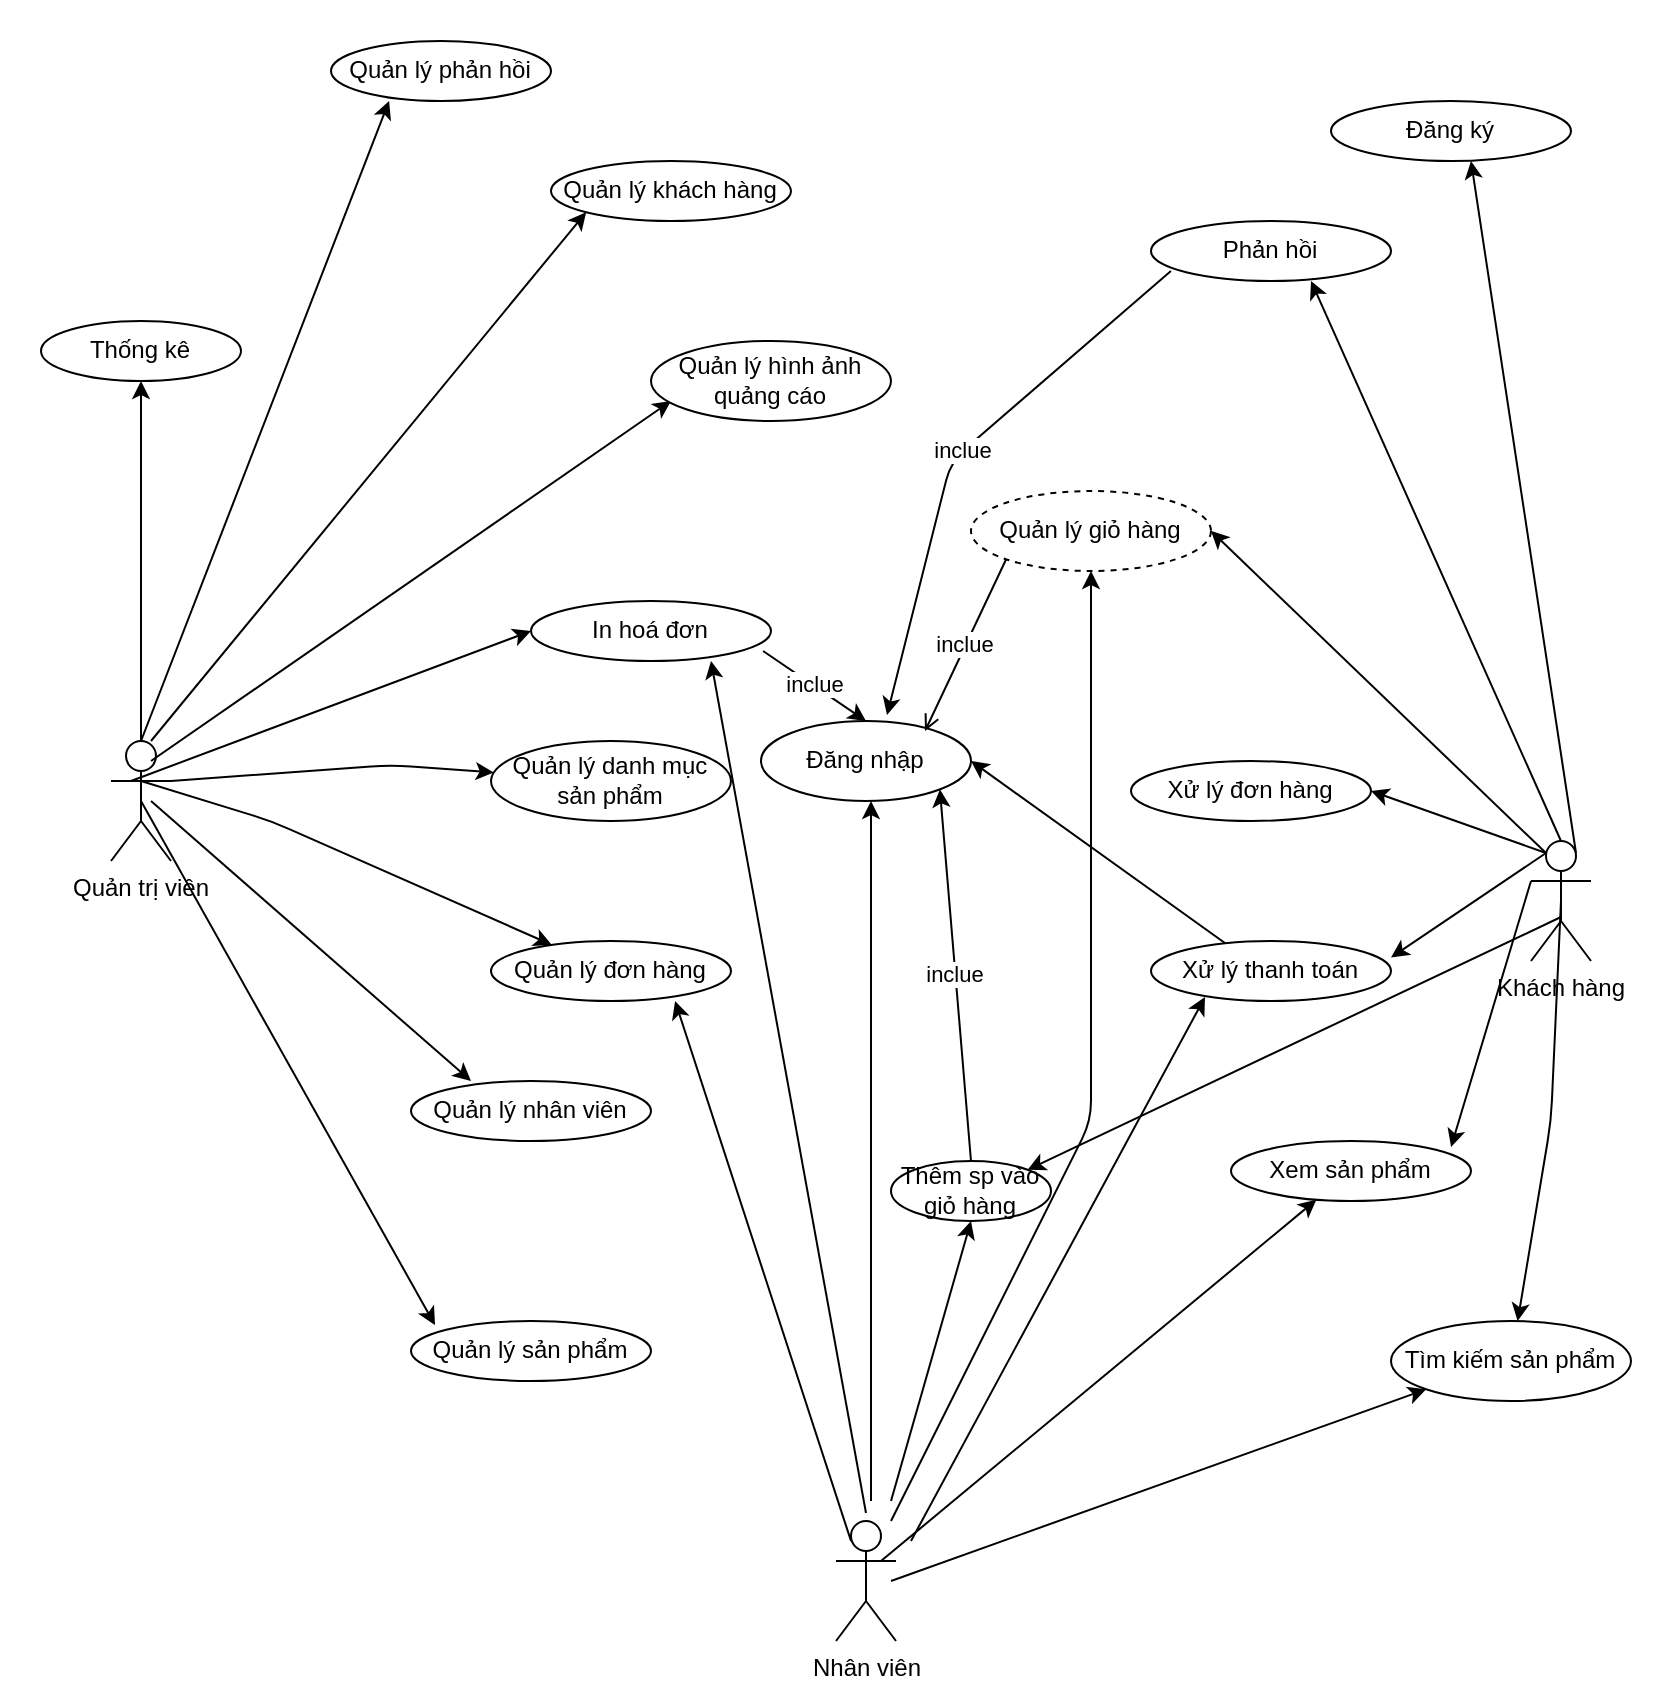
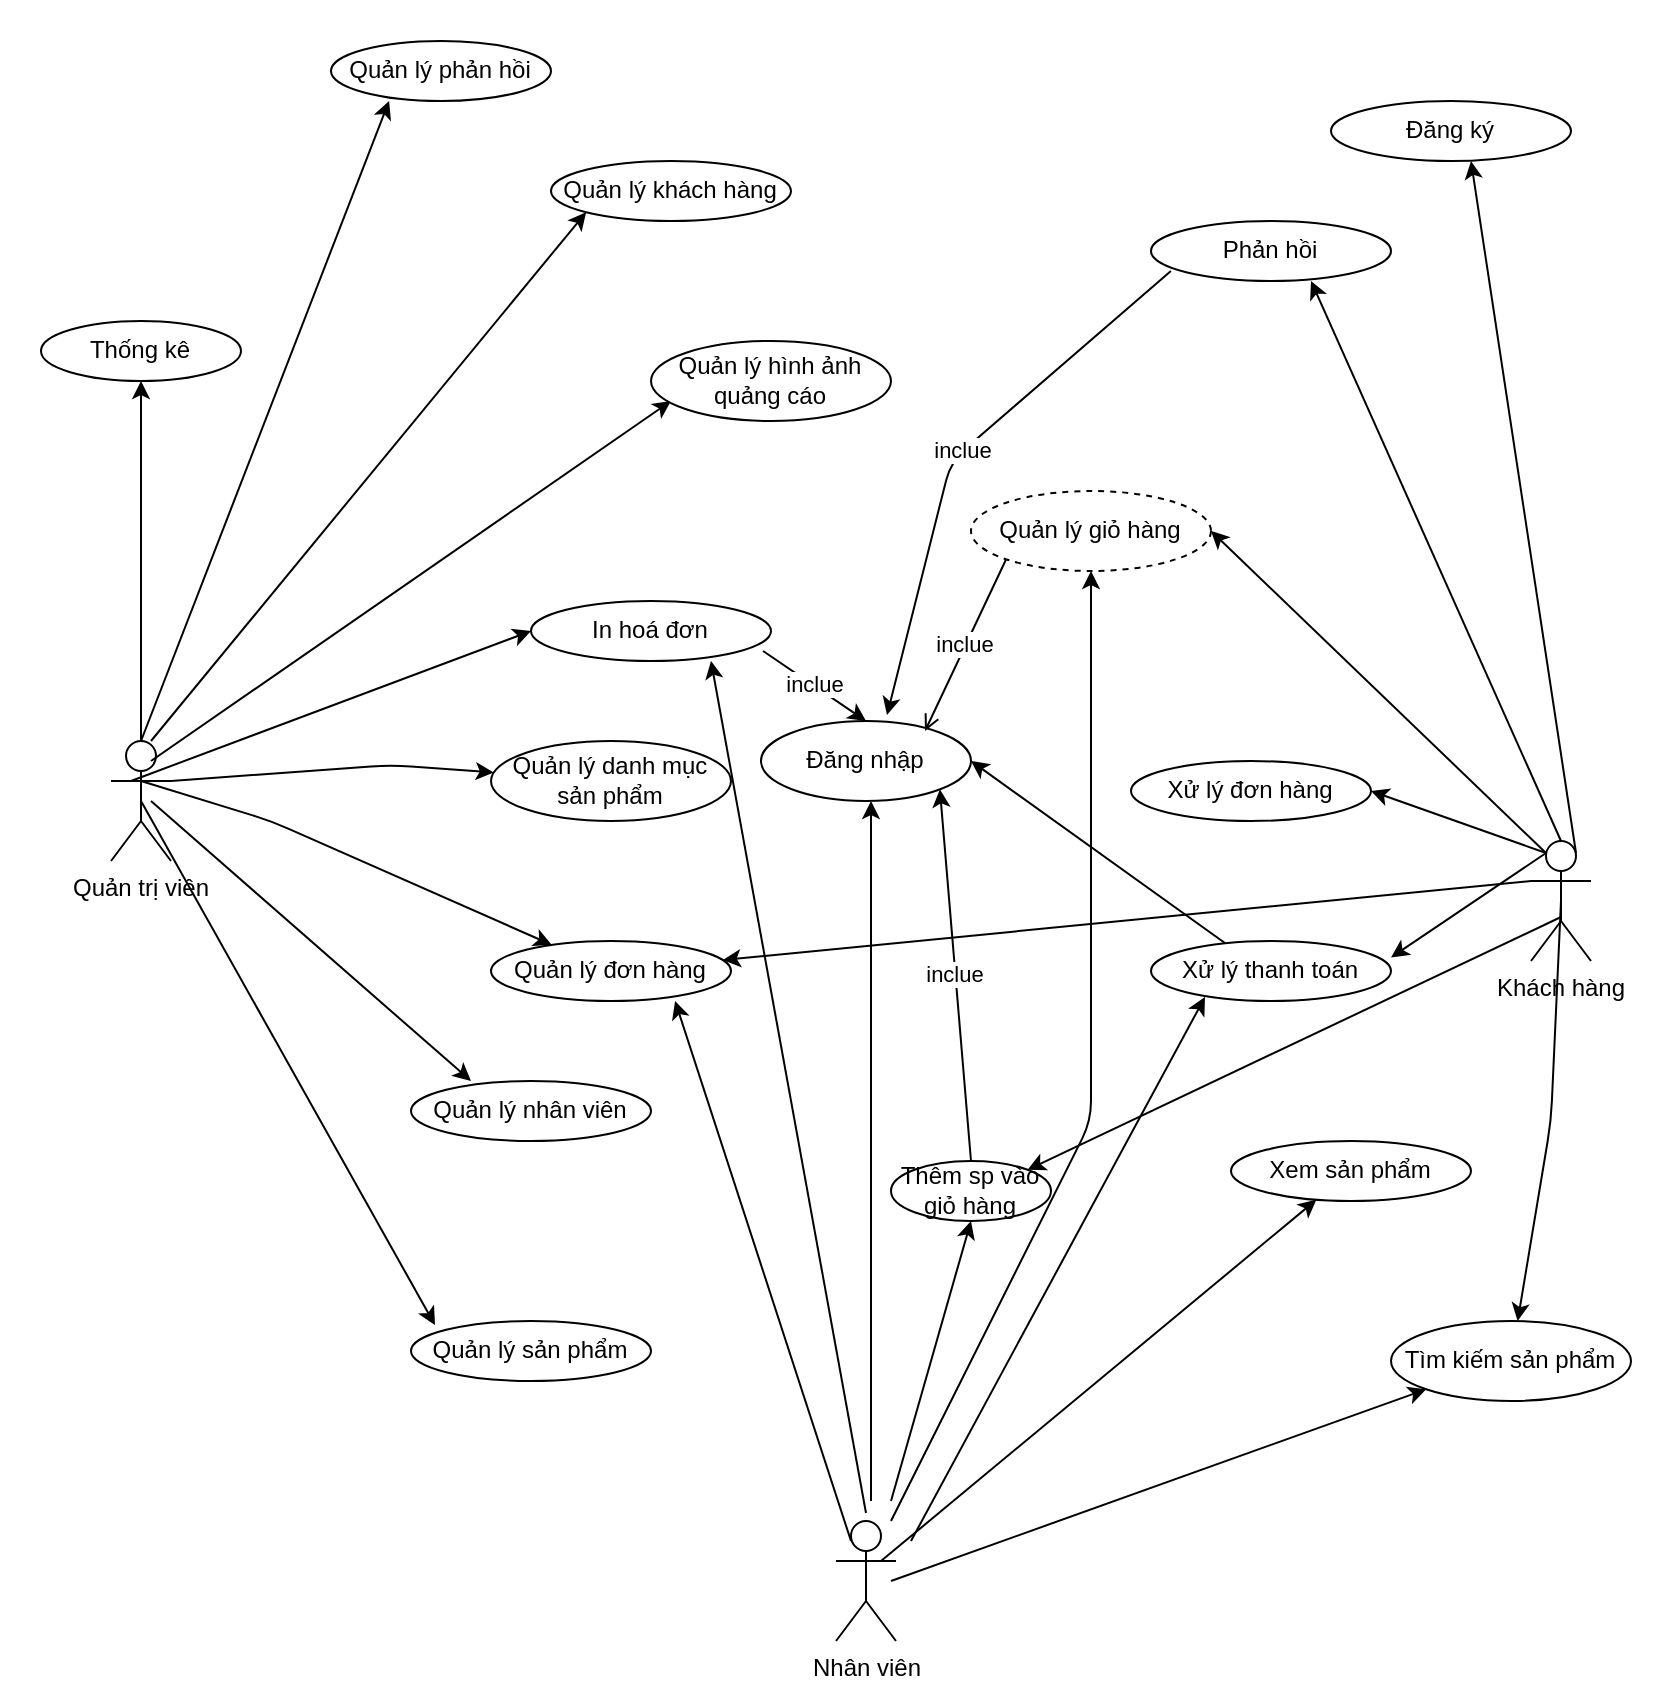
edge "Khách hàng" -> "Xem sản phẩm": now "Khách hàng" -> "Quản lý đơn hàng"
